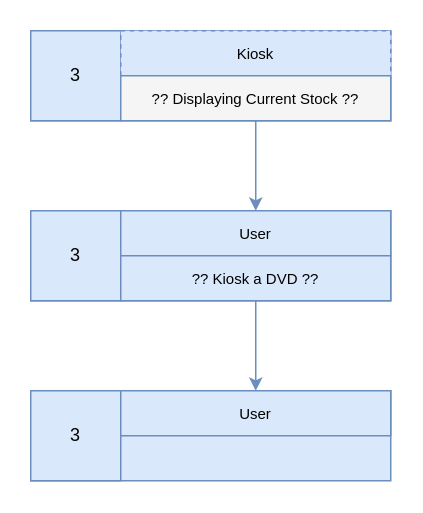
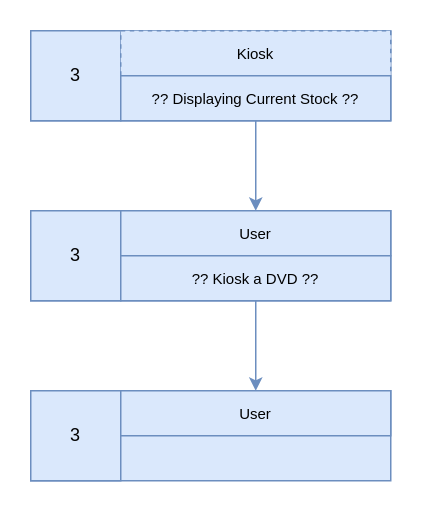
node "?? Displaying Current Stock ??": fillcolor #f5f5f5 -> #dae8fc
